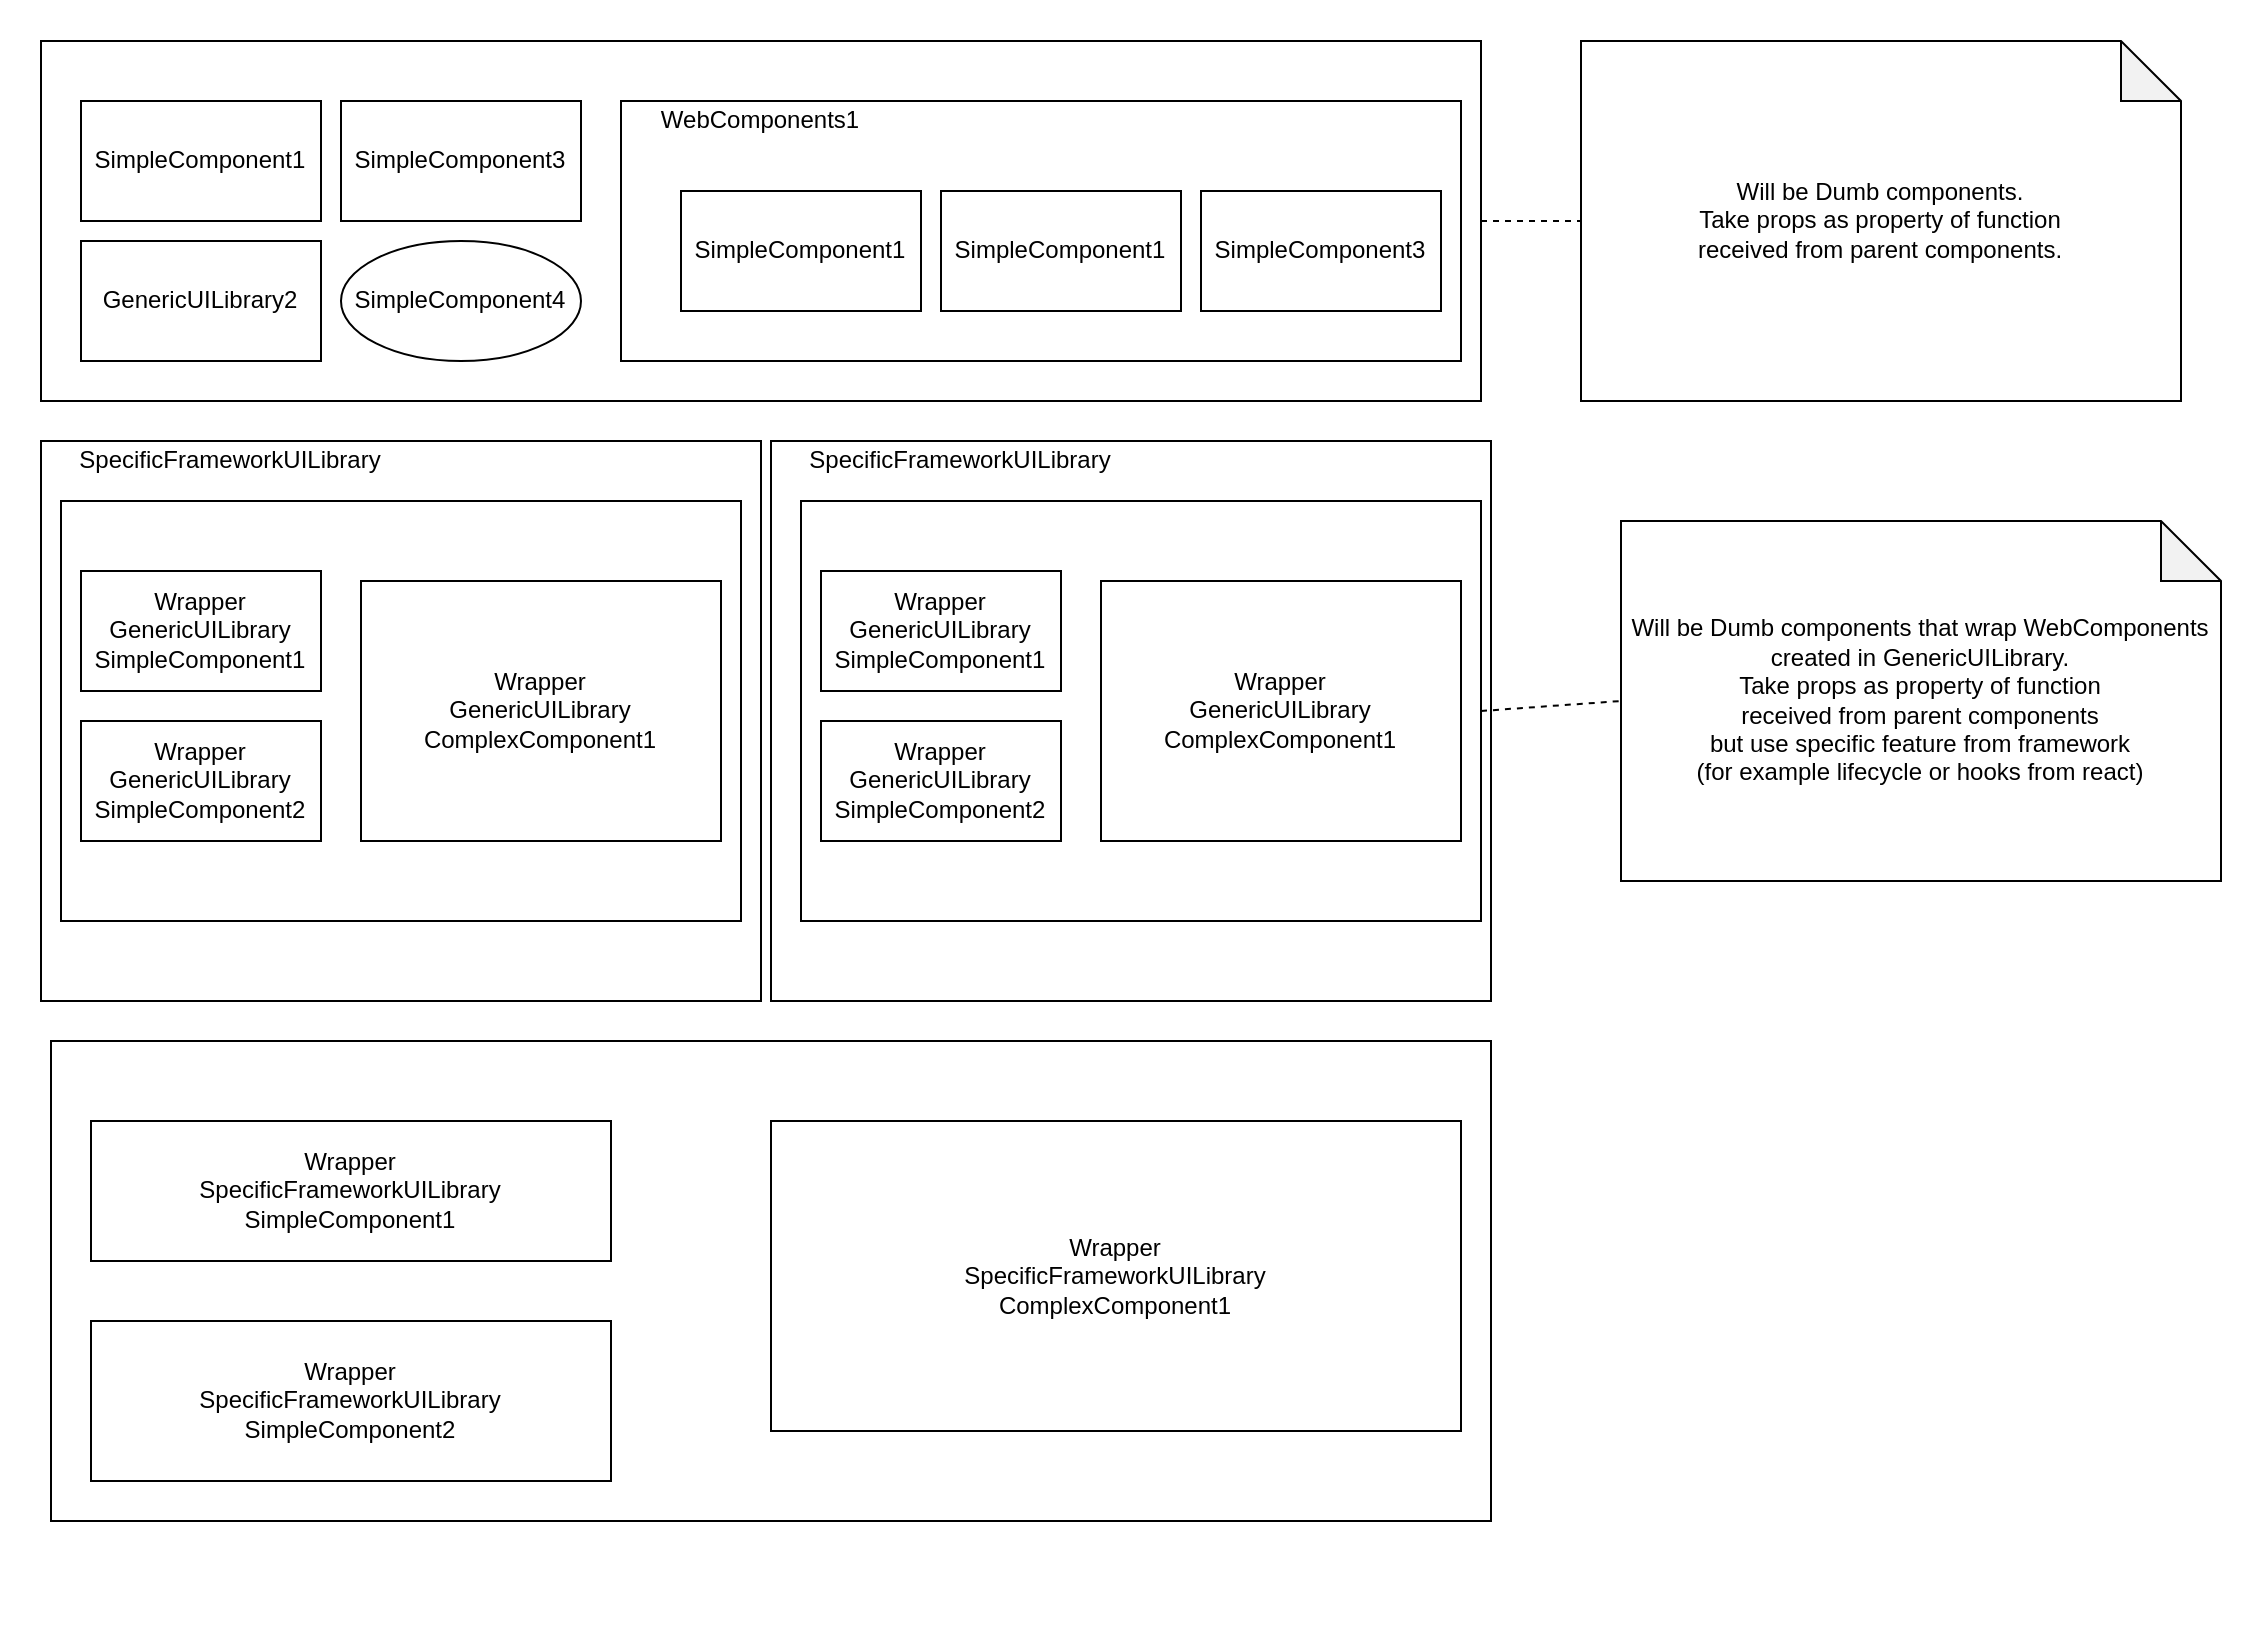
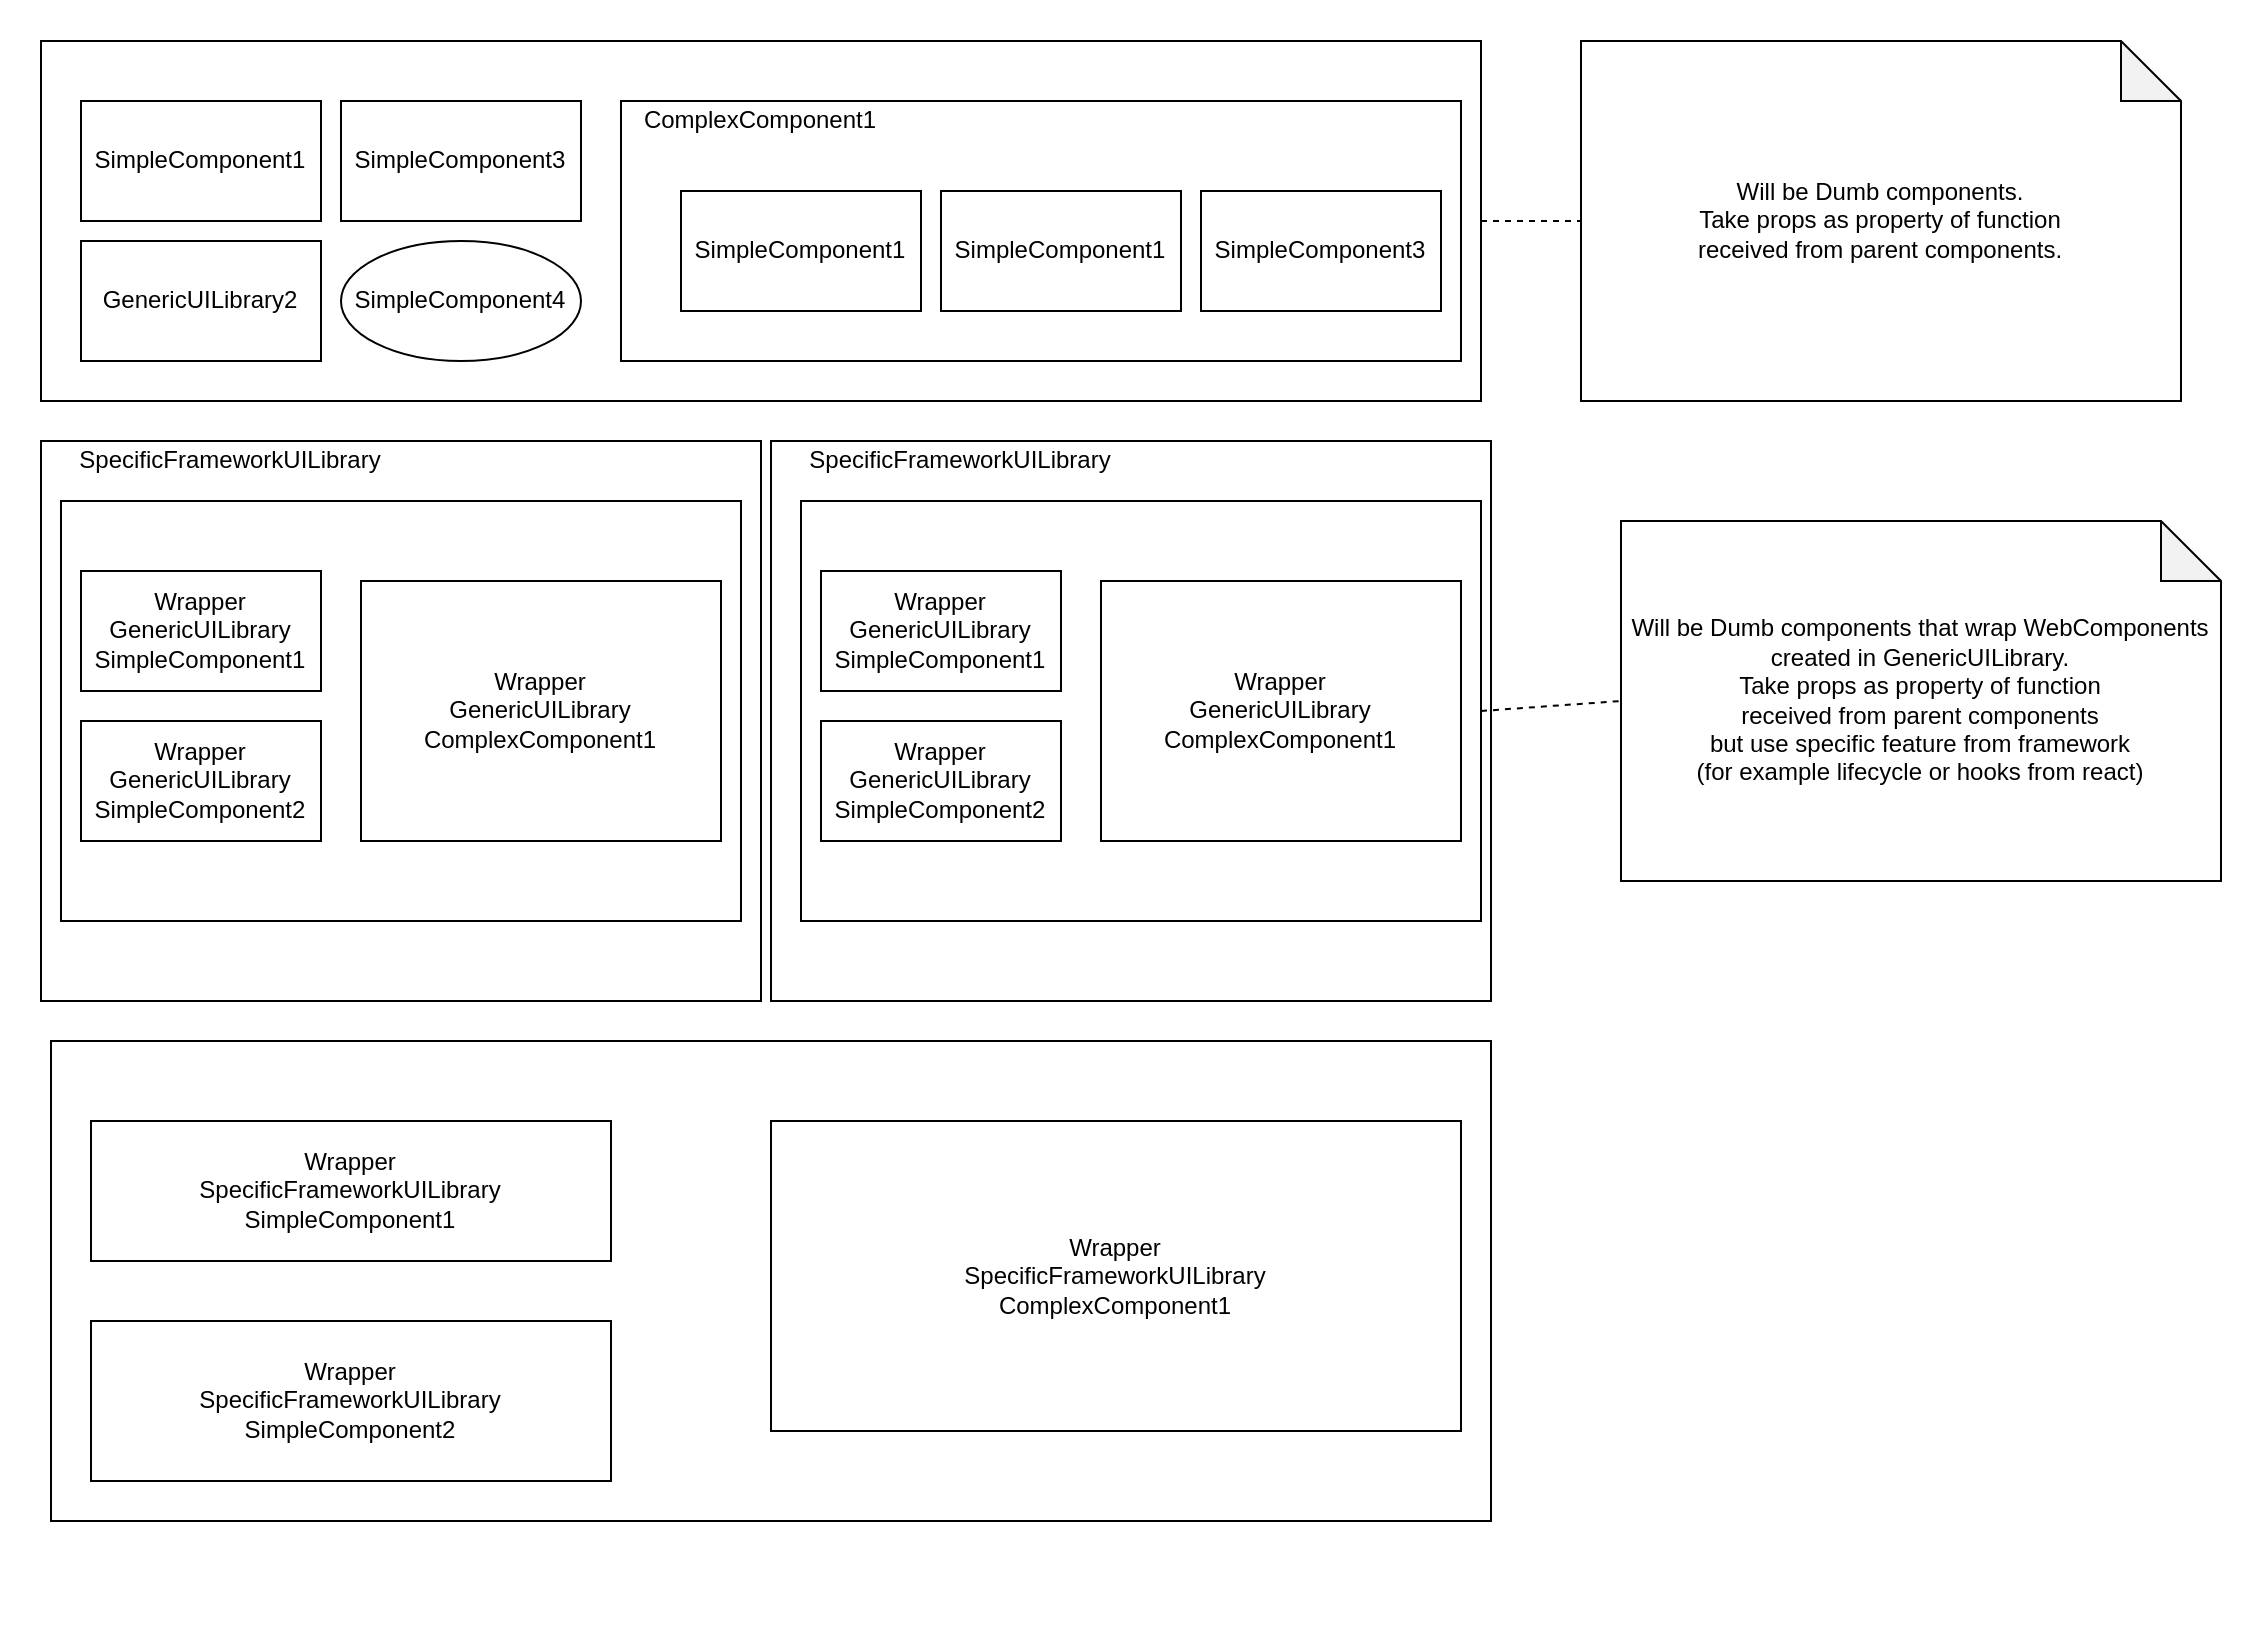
node "WebComponents1": label "WebComponents1" -> "ComplexComponent1"
